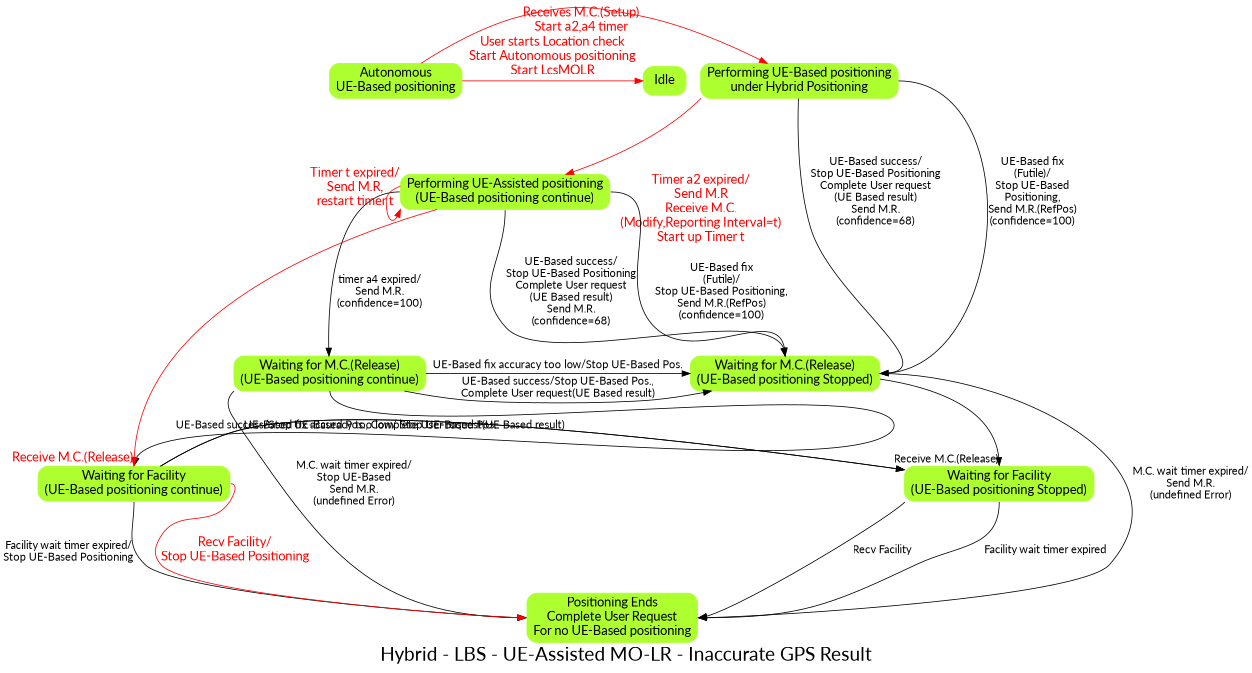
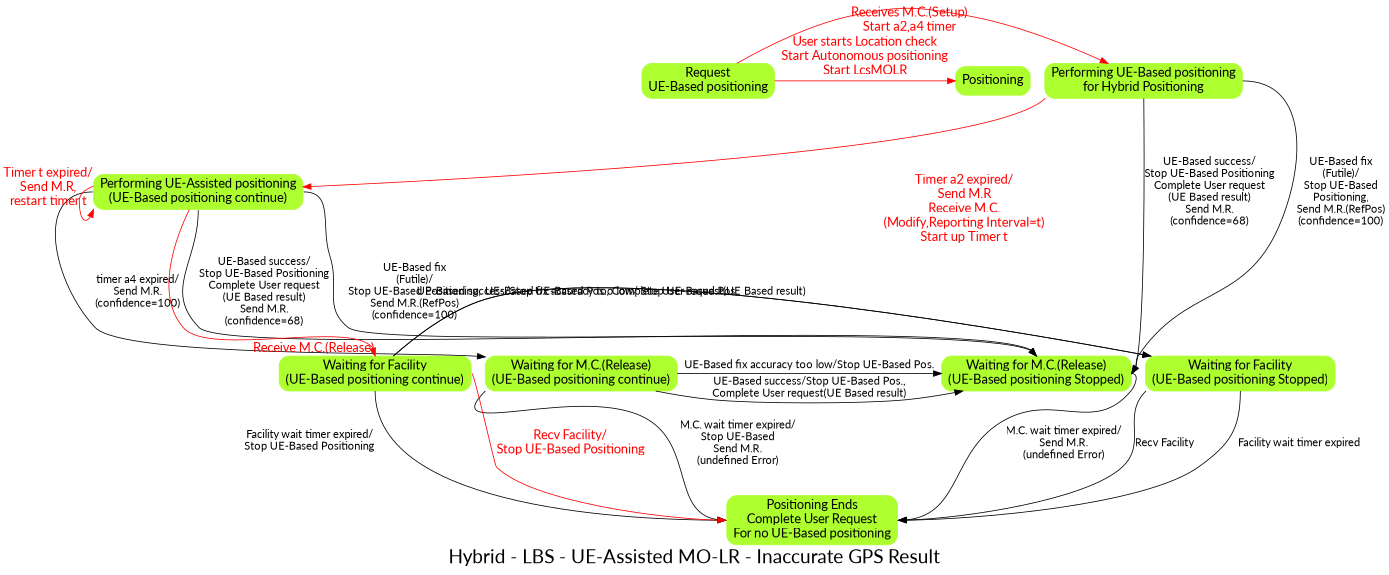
node "Autonomous UE-Based positioning": label "Autonomous UE-Based positioning" -> "Request UE-Based positioning"
node "Idle": label "Idle" -> "Positioning"
node "Performing UE-Based positioning under Hybrid Positioning": label "Performing UE-Based positioning under Hybrid Positioning" -> "Performing UE-Based positioning for Hybrid Positioning"
edge "Waiting for M.C.(Release) (UE-Based positioning Stopped)" -> "Waiting for Facility (UE-Based positioning Stopped)": removed
edge "Waiting for M.C.(Release) (UE-Based positioning continue)" -> "Waiting for Facility (UE-Based positioning continue)": removed
